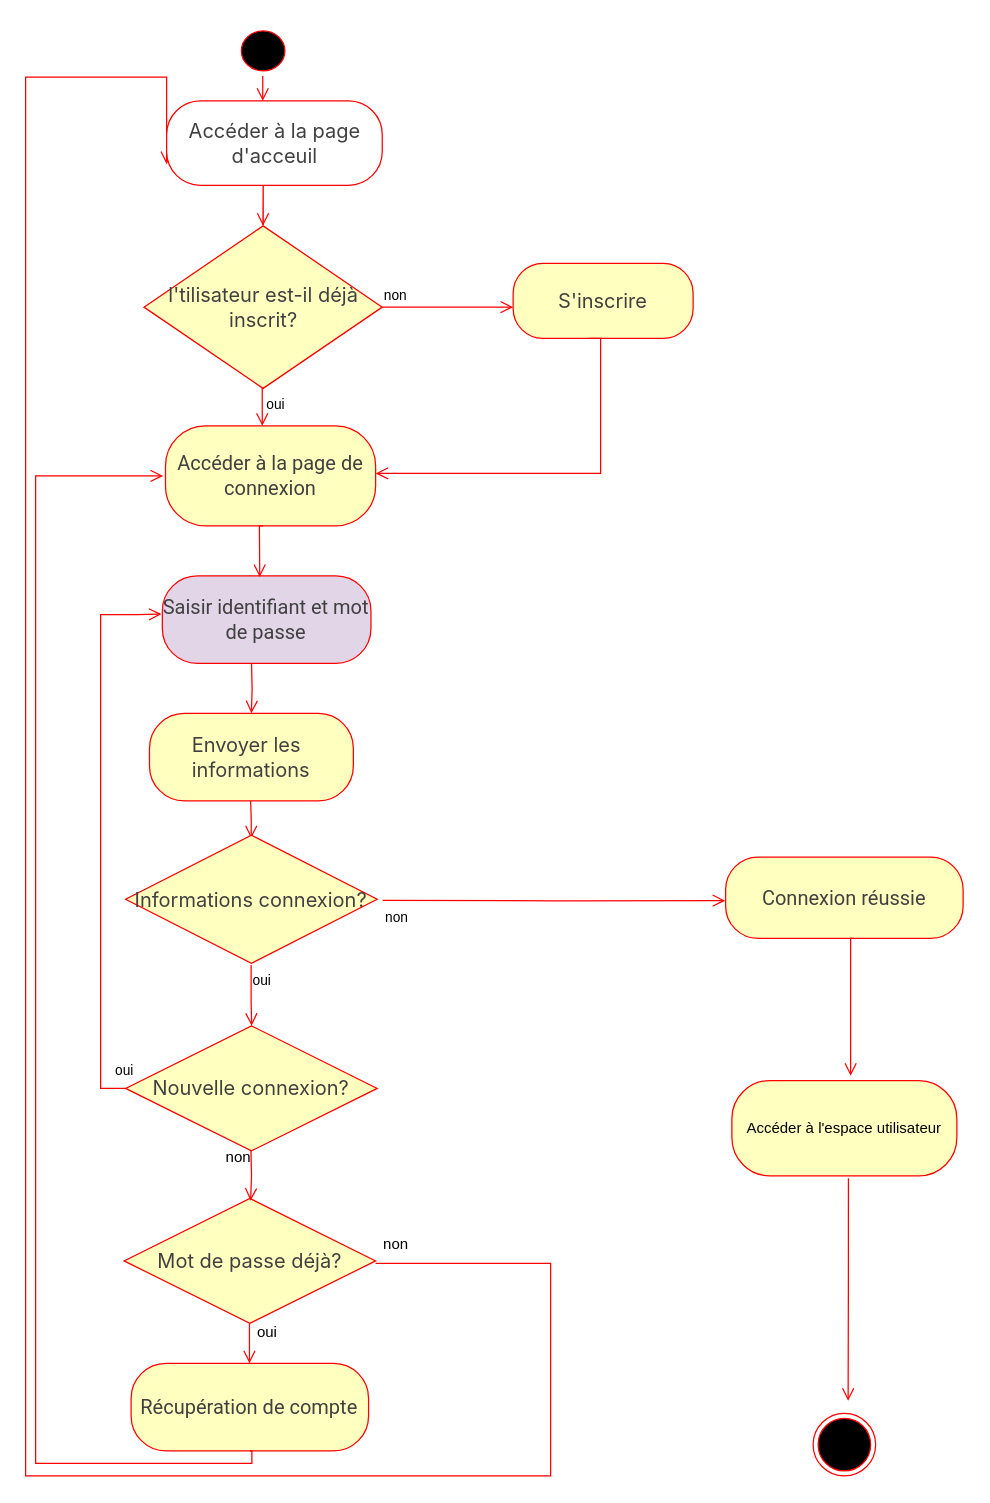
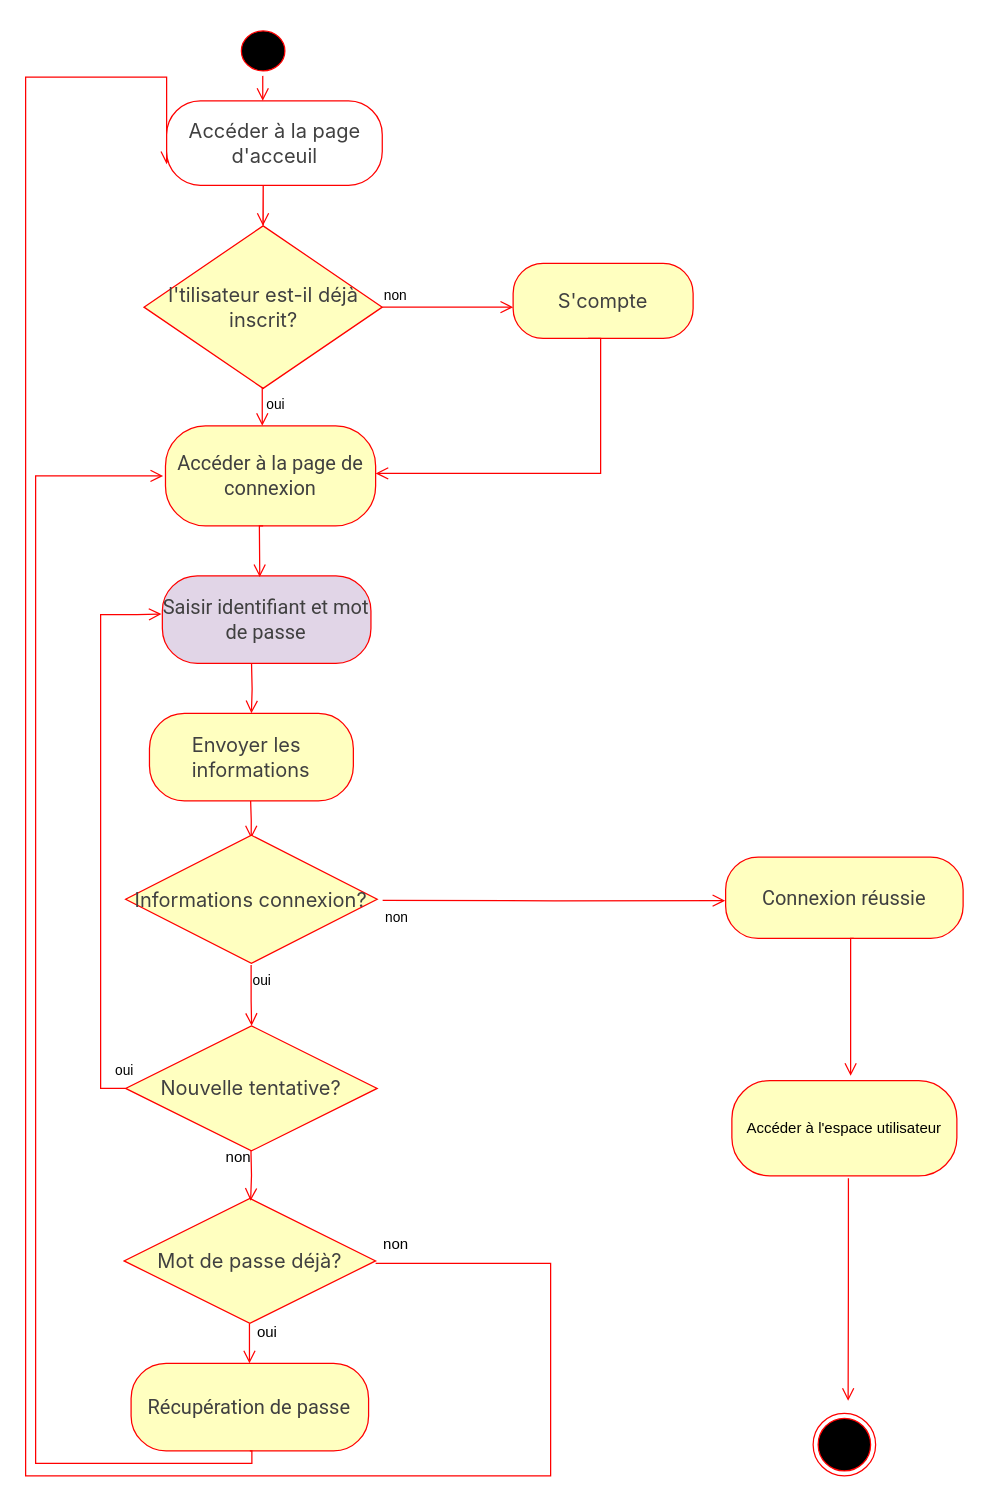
node "S'inscrire": label "S'inscrire" -> "S'compte"
node "Nouvelle connexion?": label "Nouvelle connexion?" -> "Nouvelle tentative?"
node "Récupération de compte": label "Récupération de compte" -> "Récupération de passe"
